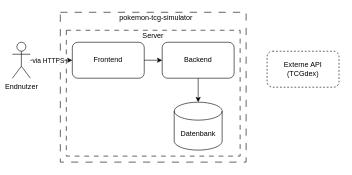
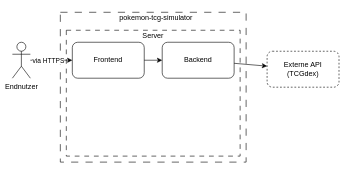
edge "Backend" -> "Externe API (TCGdex)": added
edge "Backend" -> "Datenbank": removed
node "Datenbank": removed
